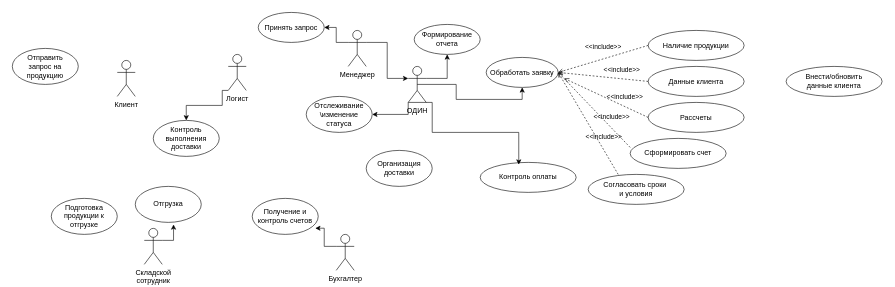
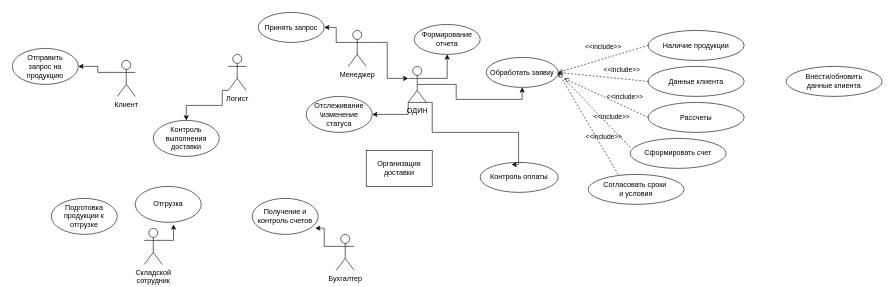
edge "Клиент" -> "Отправить запрос на продукцию": added
node "Организация доставки": shape ellipse -> rectangle
node "Контроль оплаты": size 96x30 -> 78x30
